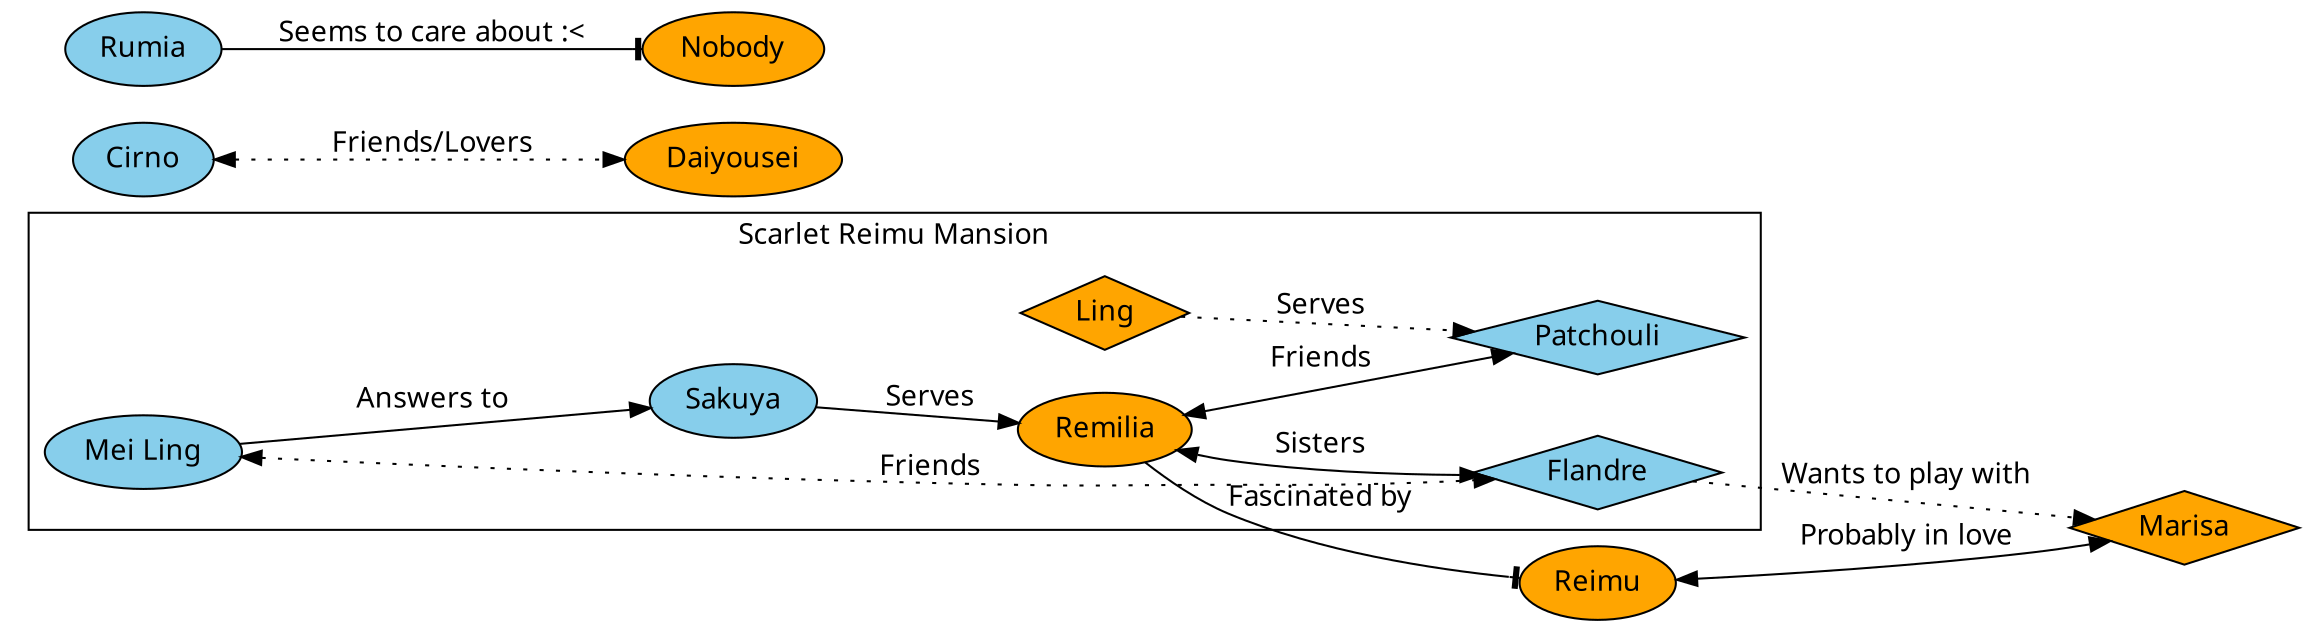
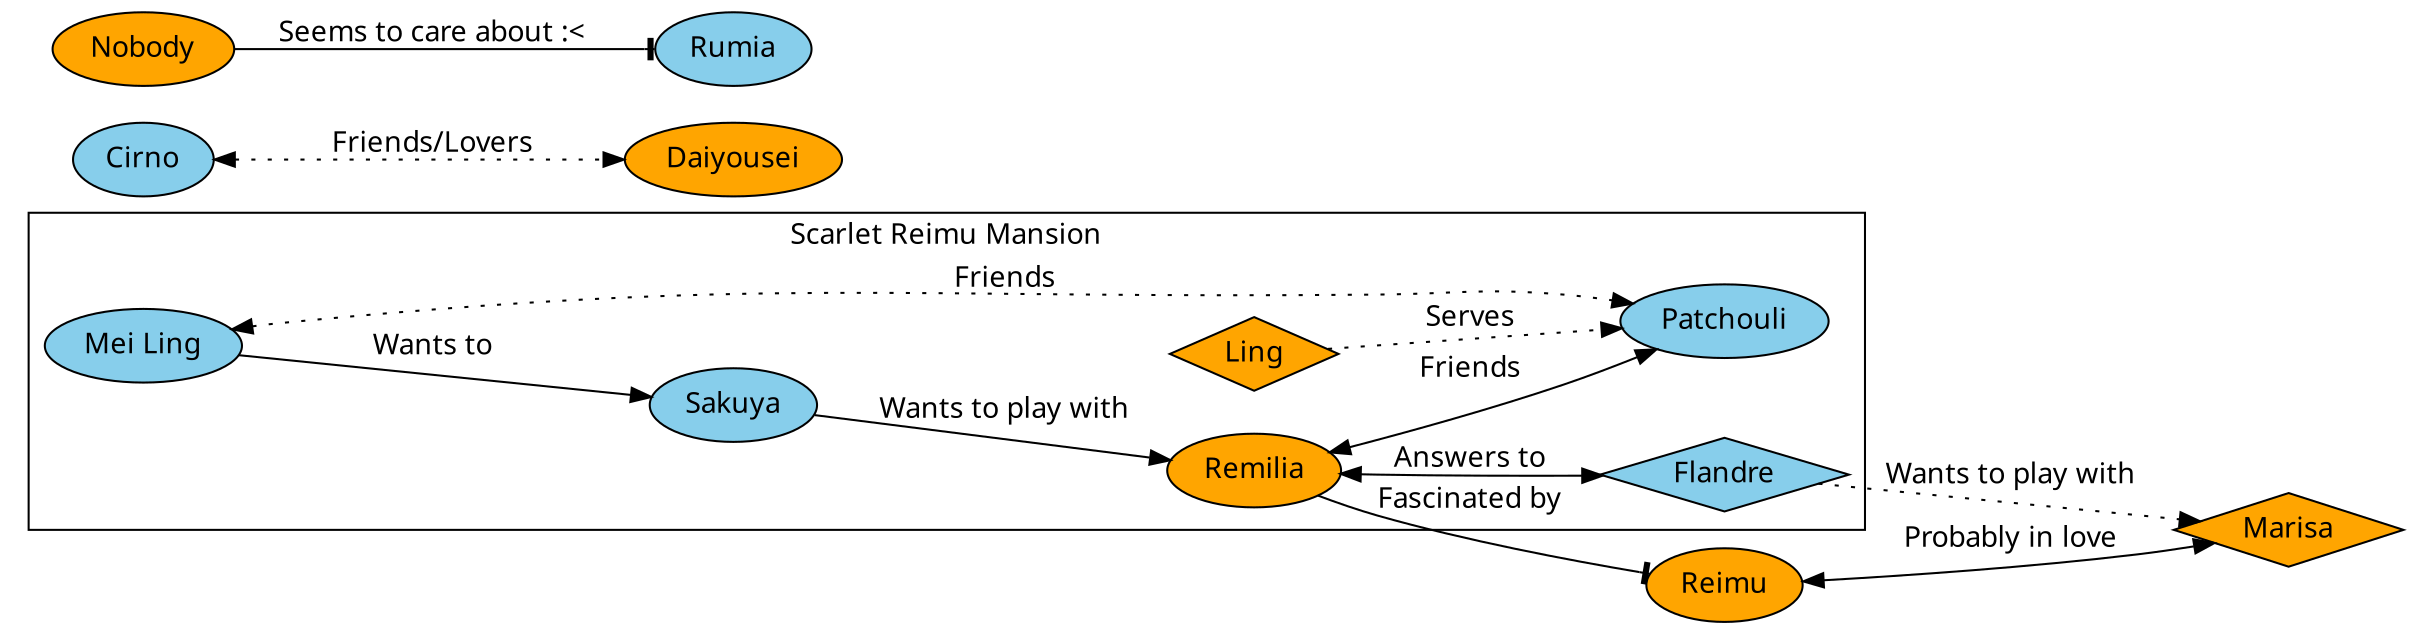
edge "Rumia" -> "Nobody": reversed
node "Patchouli": shape diamond -> ellipse
edge "Sakuya" -> "Remilia": label "Serves" -> "Wants to play with"
edge "Mei Ling" -> "Sakuya": label "Answers to" -> "Wants to"
edge "Remilia" -- "Flandre": label "Sisters" -> "Answers to"
edge "Mei Ling" -- "Flandre": now "Mei Ling" -- "Patchouli"
